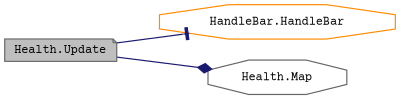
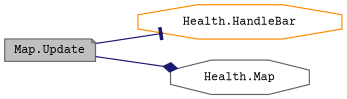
node "HandleBar.HandleBar": label "HandleBar.HandleBar" -> "Health.HandleBar"
node "Health.Update": label "Health.Update" -> "Map.Update"
